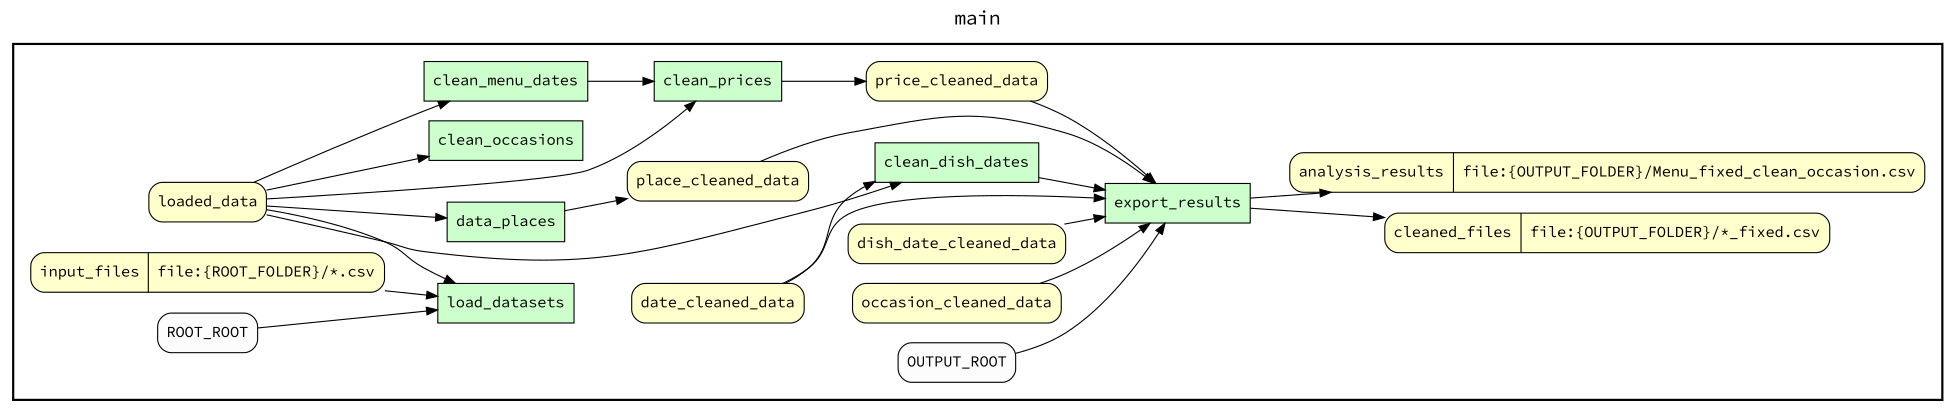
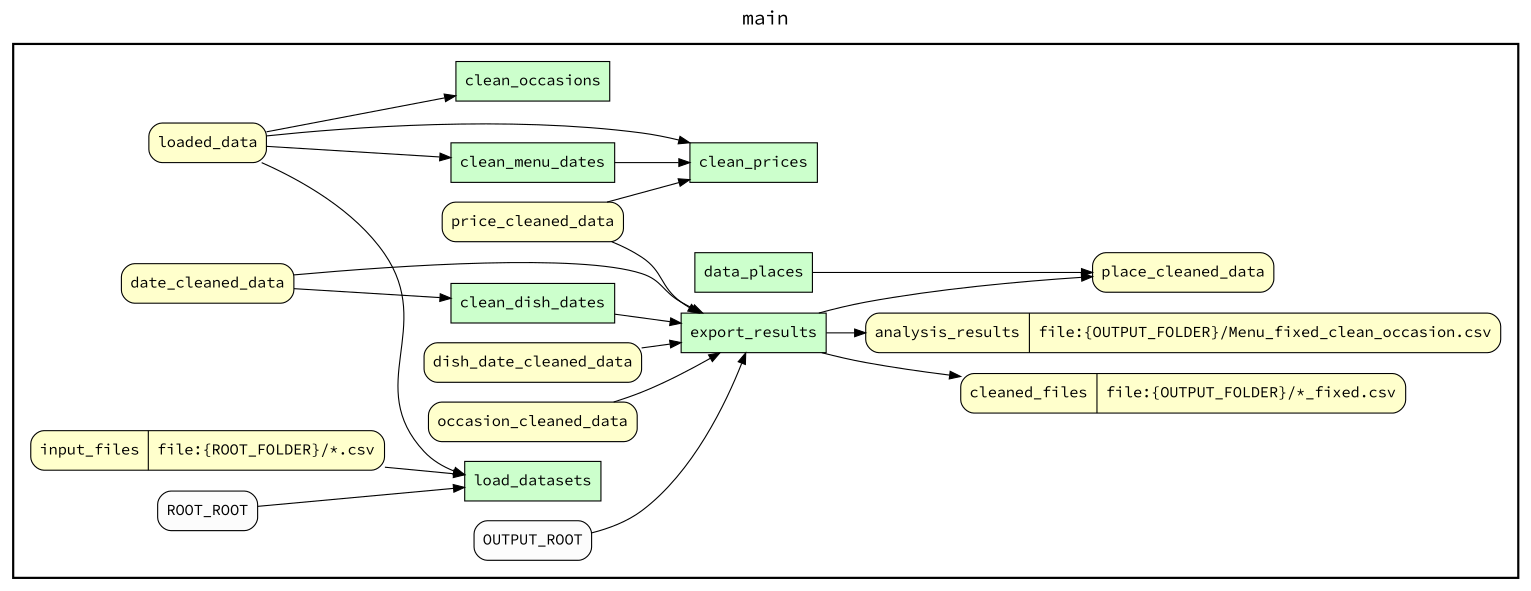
edge "clean_prices" -> "price_cleaned_data": reversed
edge "place_cleaned_data" -> "export_results": reversed
edge "loaded_data" -> "data_places": removed
edge "loaded_data" -> "clean_dish_dates": removed
